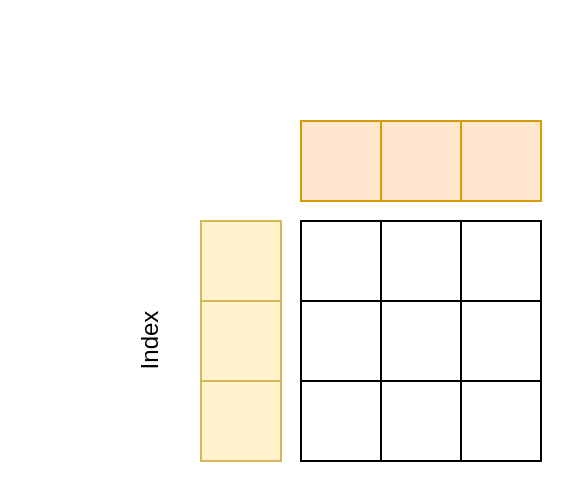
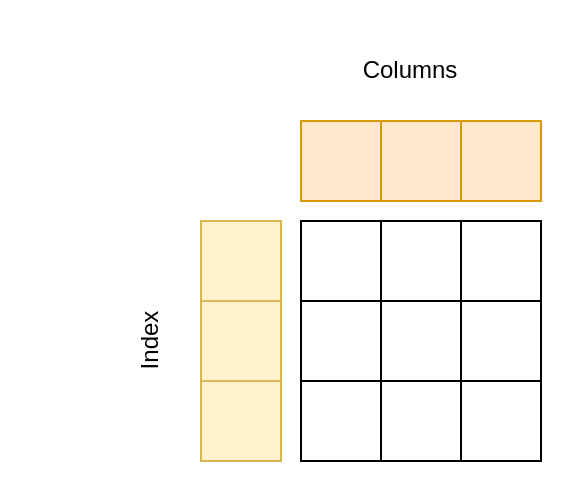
node "Columns": added
